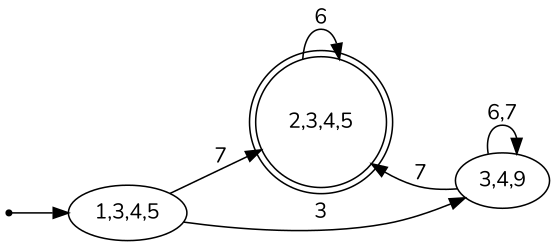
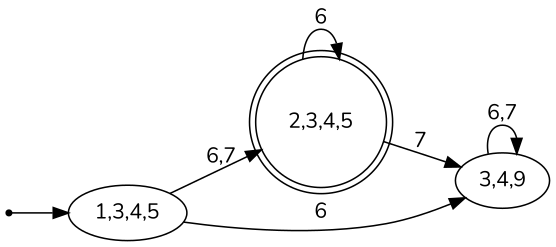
edge "1,3,4,5" -> "2,3,4,5": label "7" -> "6,7"
edge "3,4,9" -> "2,3,4,5": reversed
edge "1,3,4,5" -> "3,4,9": label "3" -> "6"
